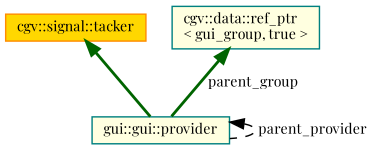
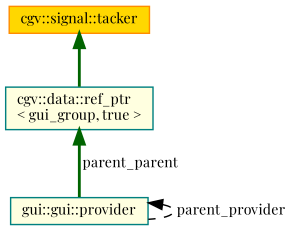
edge "gui::gui::provider" -> "cgv::data::ref_ptr < gui_group, true >": label " parent_group" -> " parent_parent"
edge "gui::gui::provider" -> "cgv::signal::tacker": now "cgv::data::ref_ptr < gui_group, true >" -> "cgv::signal::tacker"
